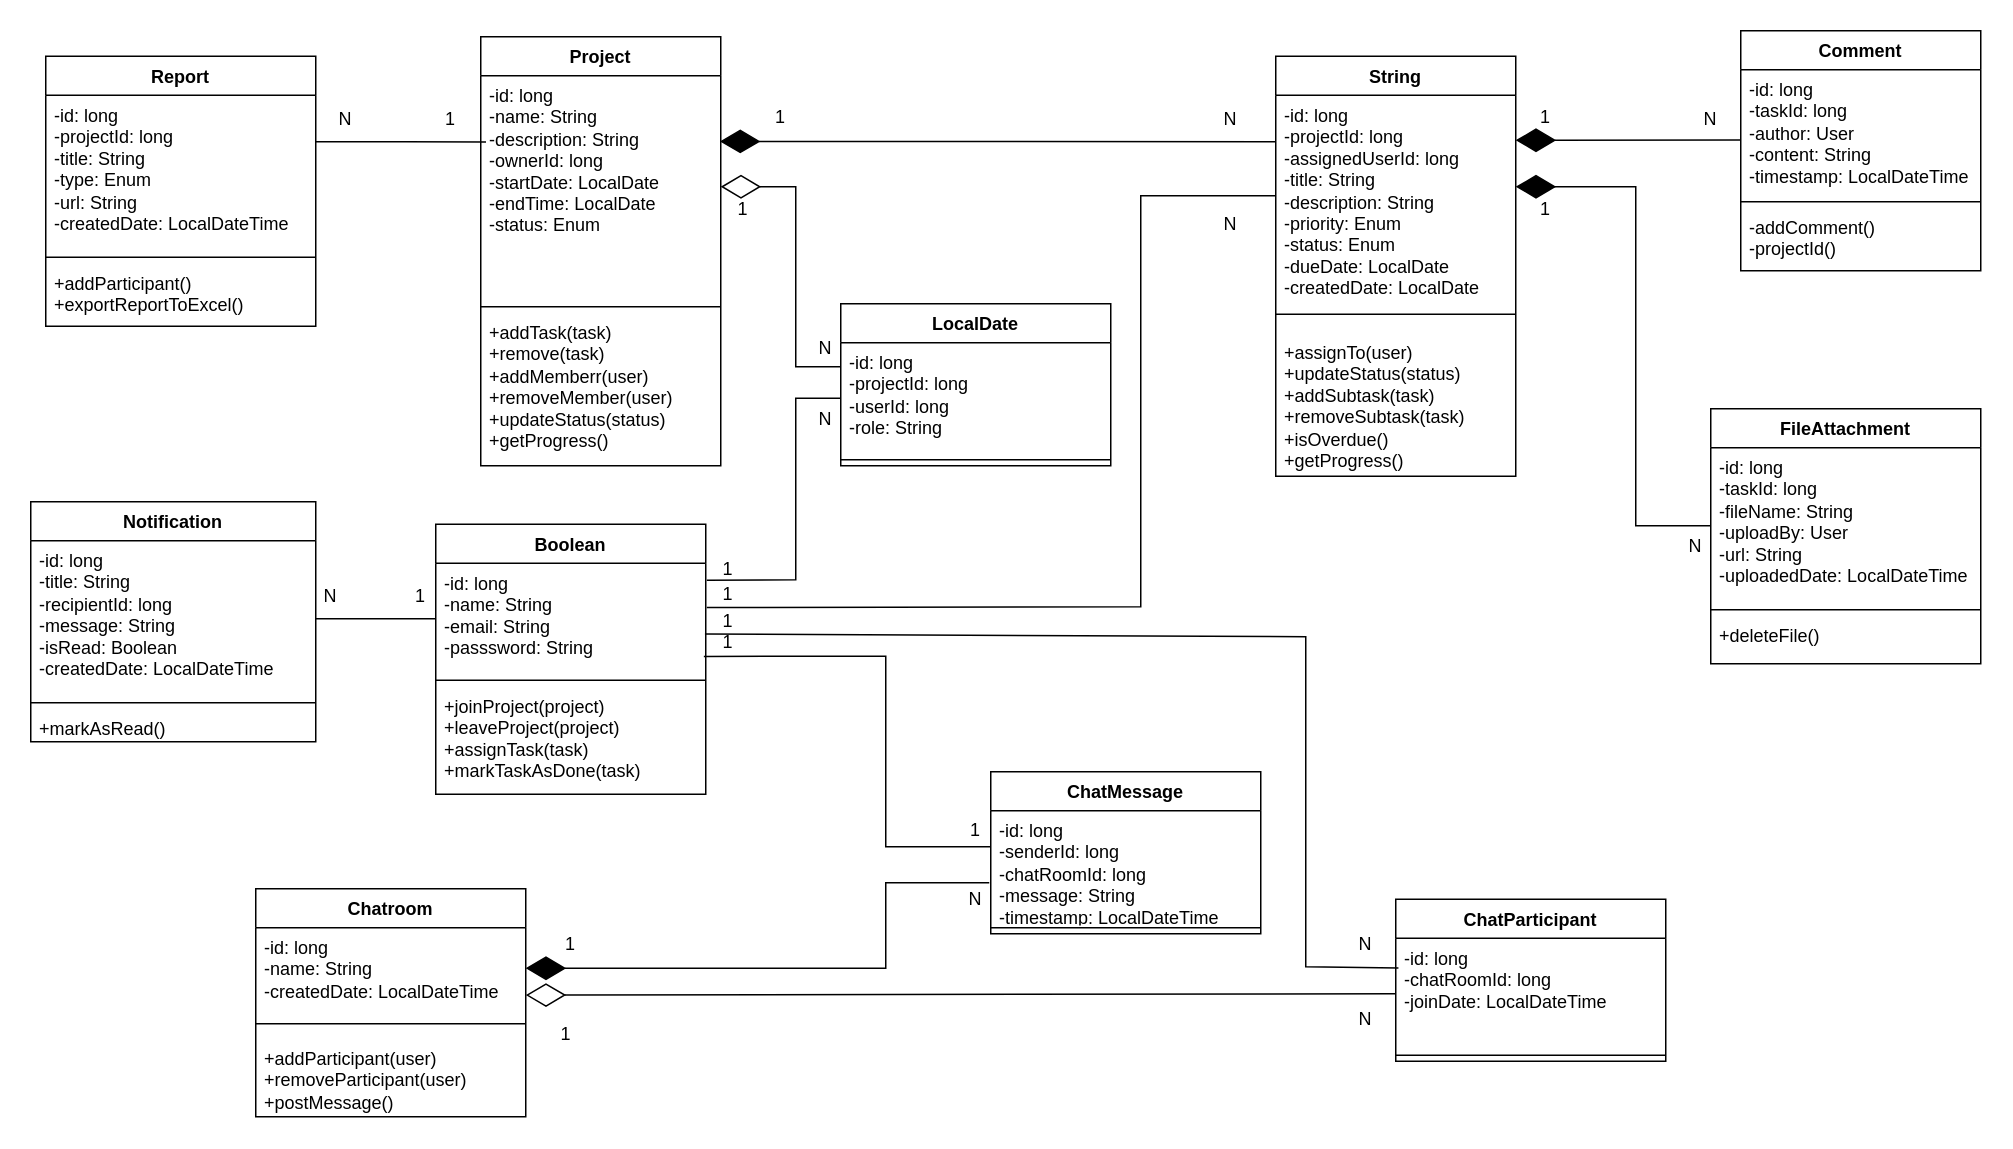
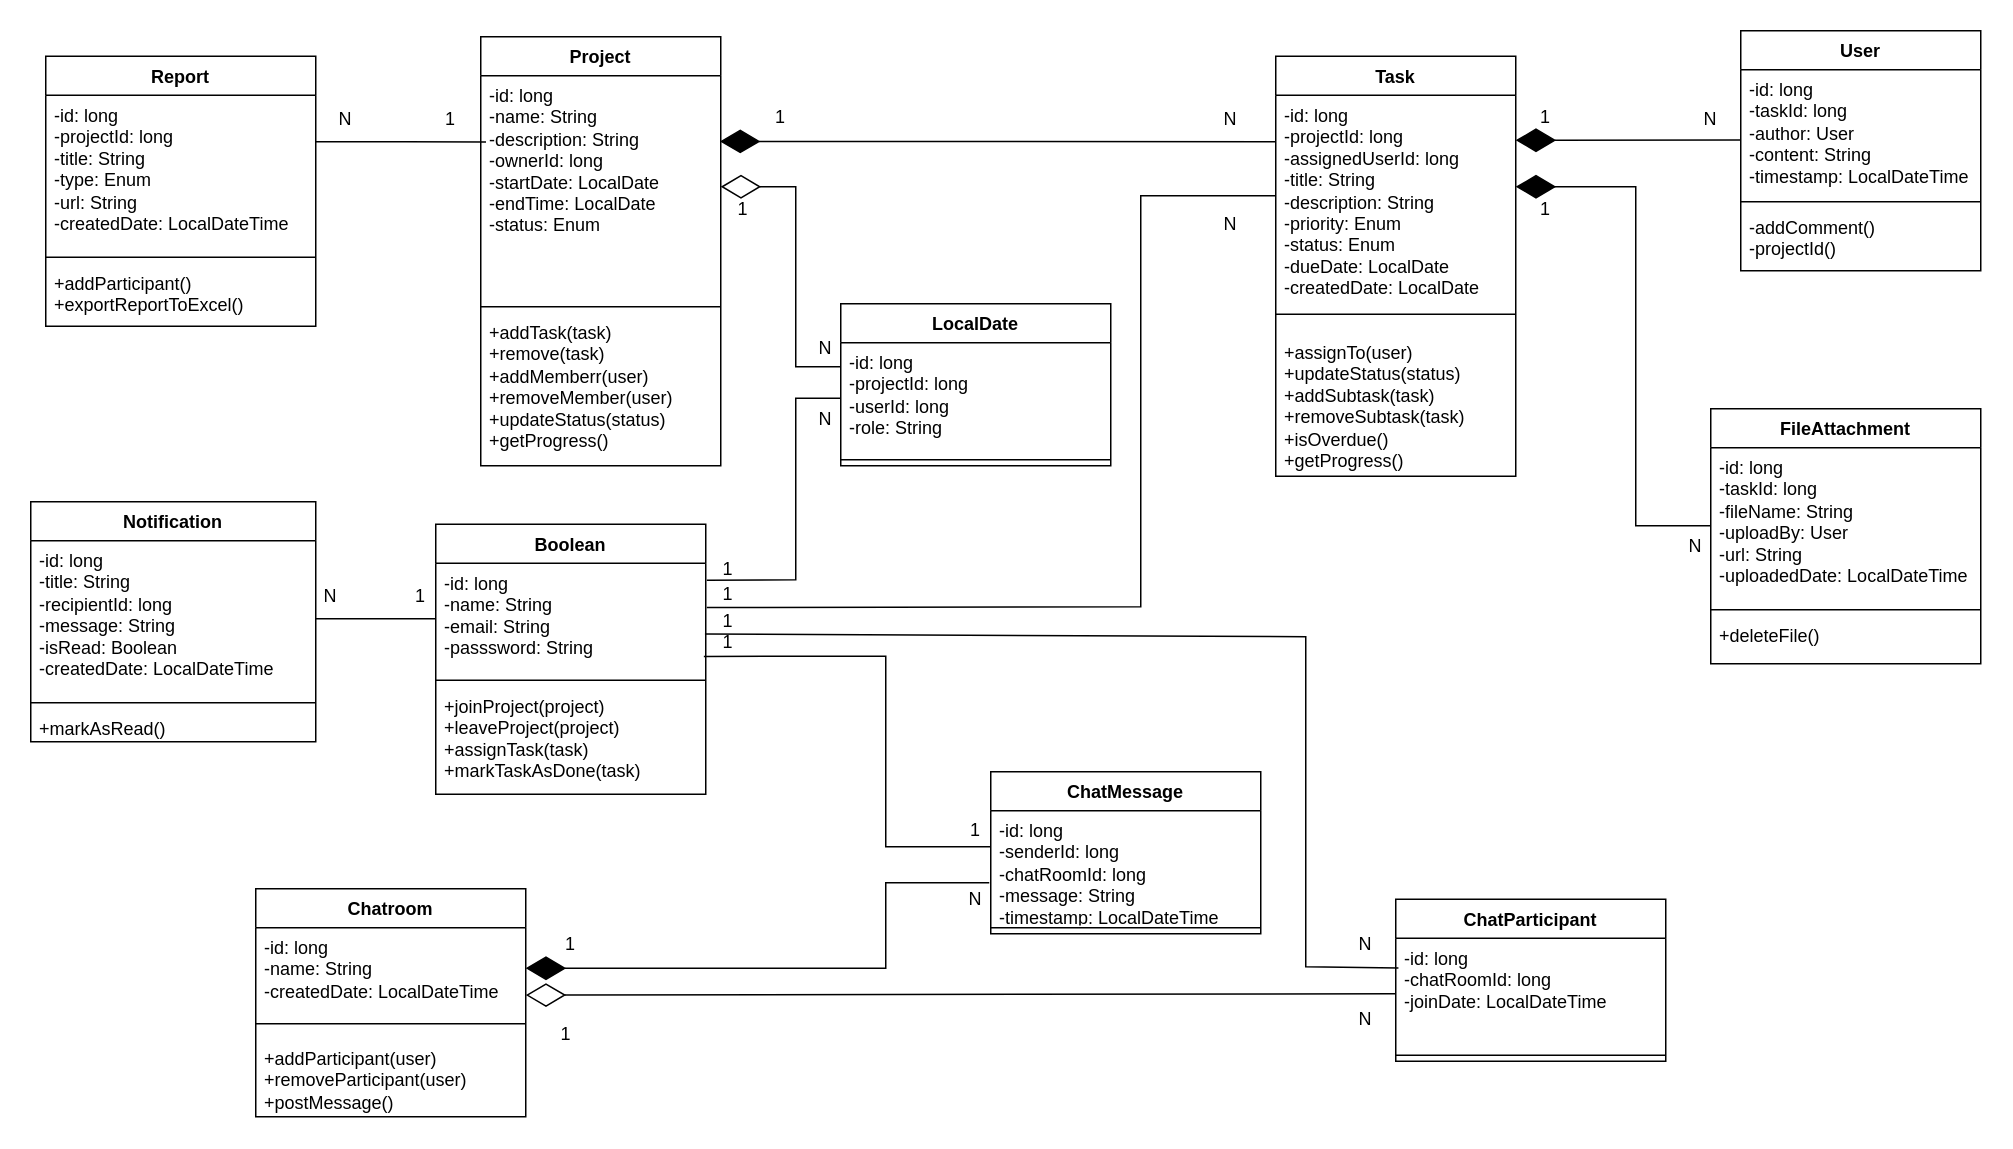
node "Comment": label "Comment" -> "User"
node "String": label "String" -> "Task"
